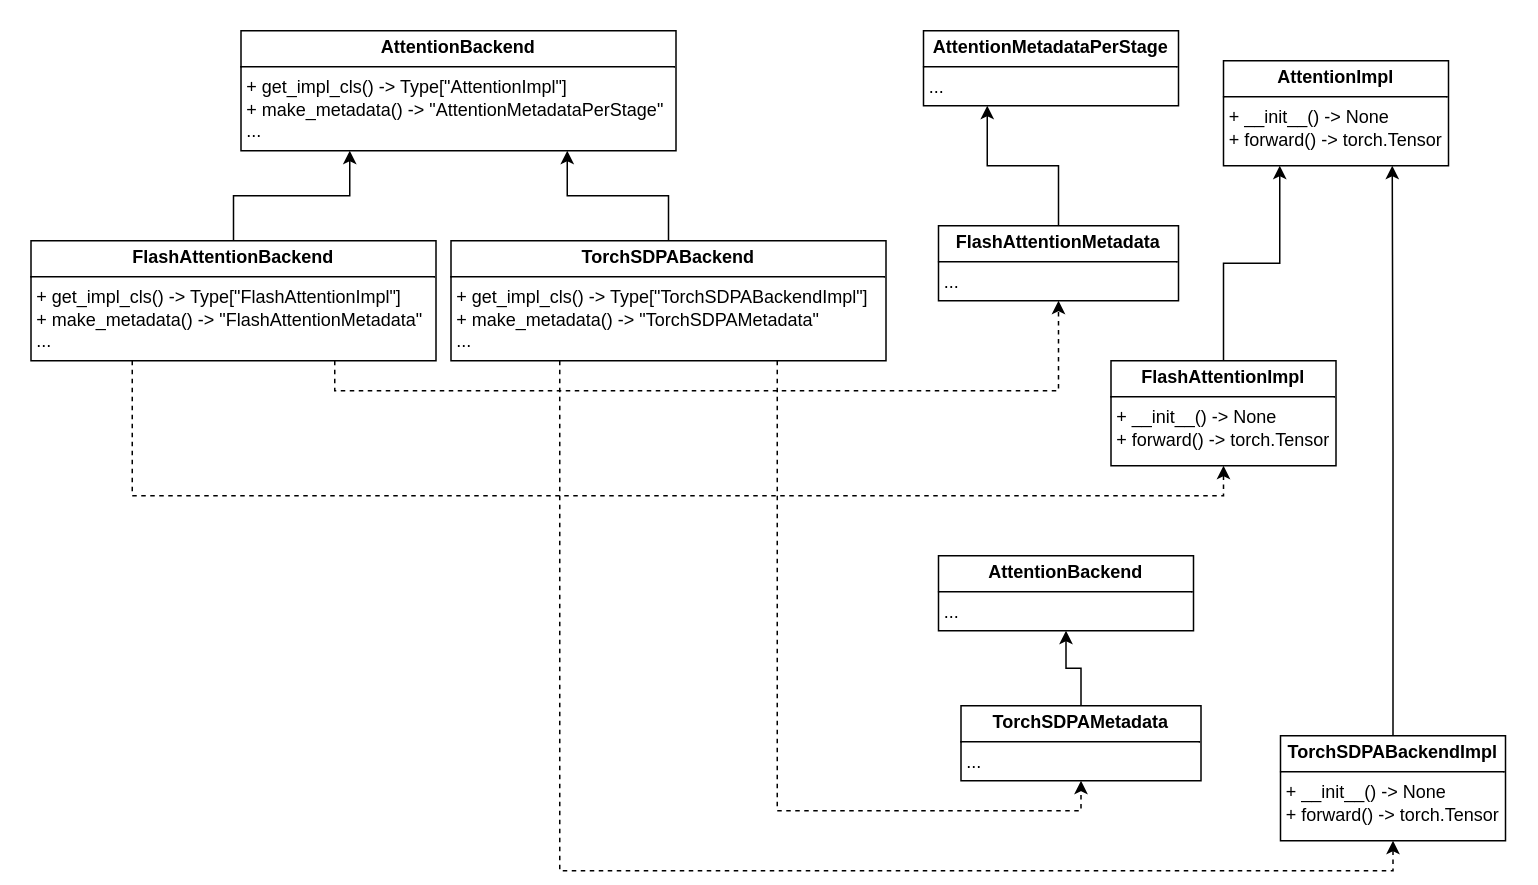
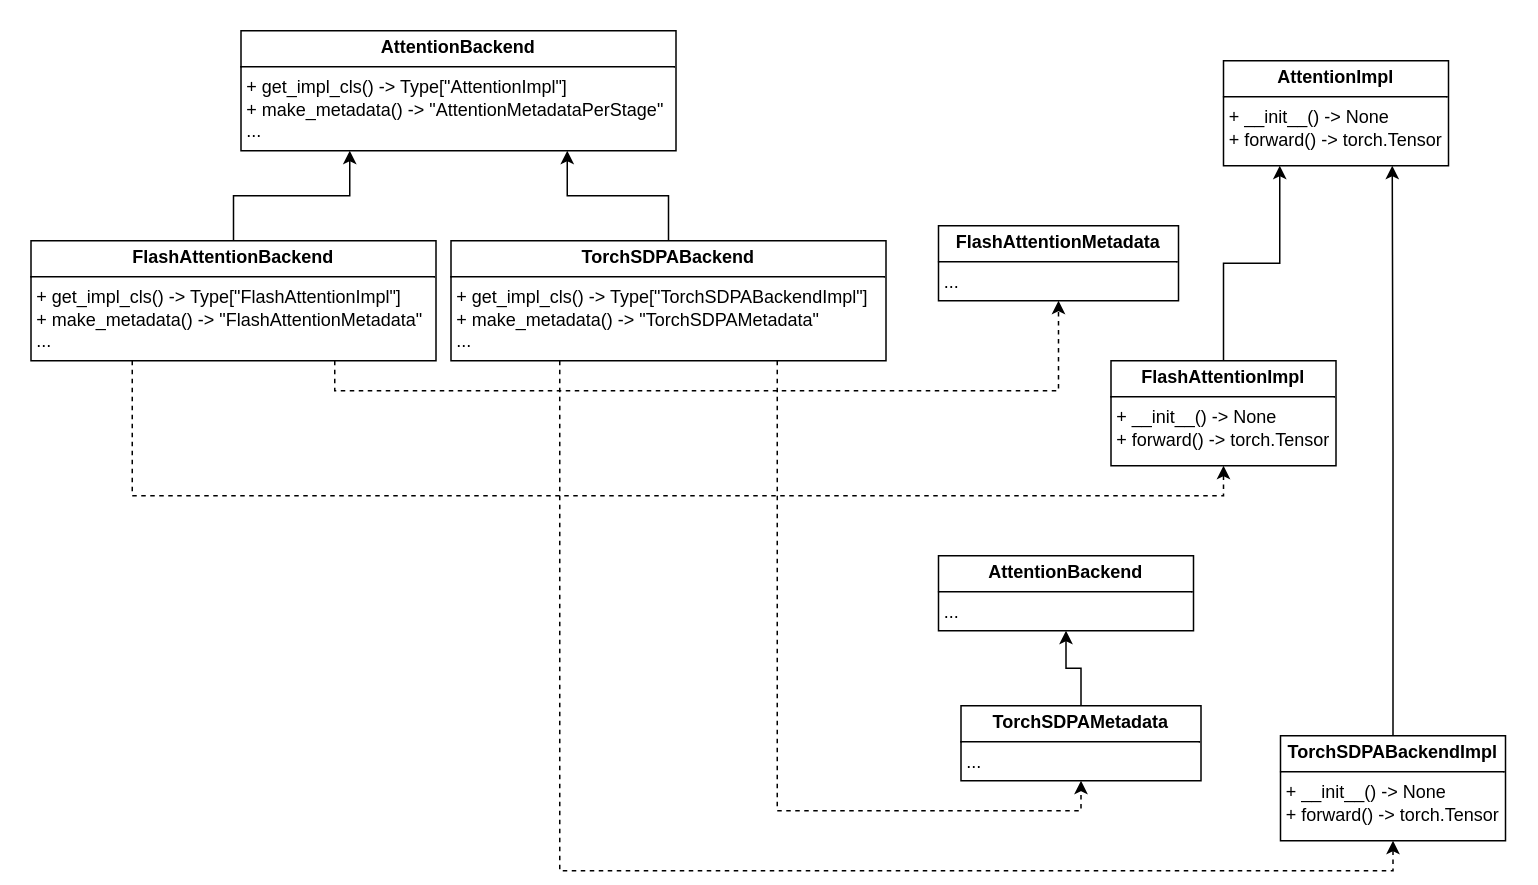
node "AttentionMetadataPerStage ...": removed
edge "FlashAttentionMetadata ..." -> "AttentionMetadataPerStage ...": removed
